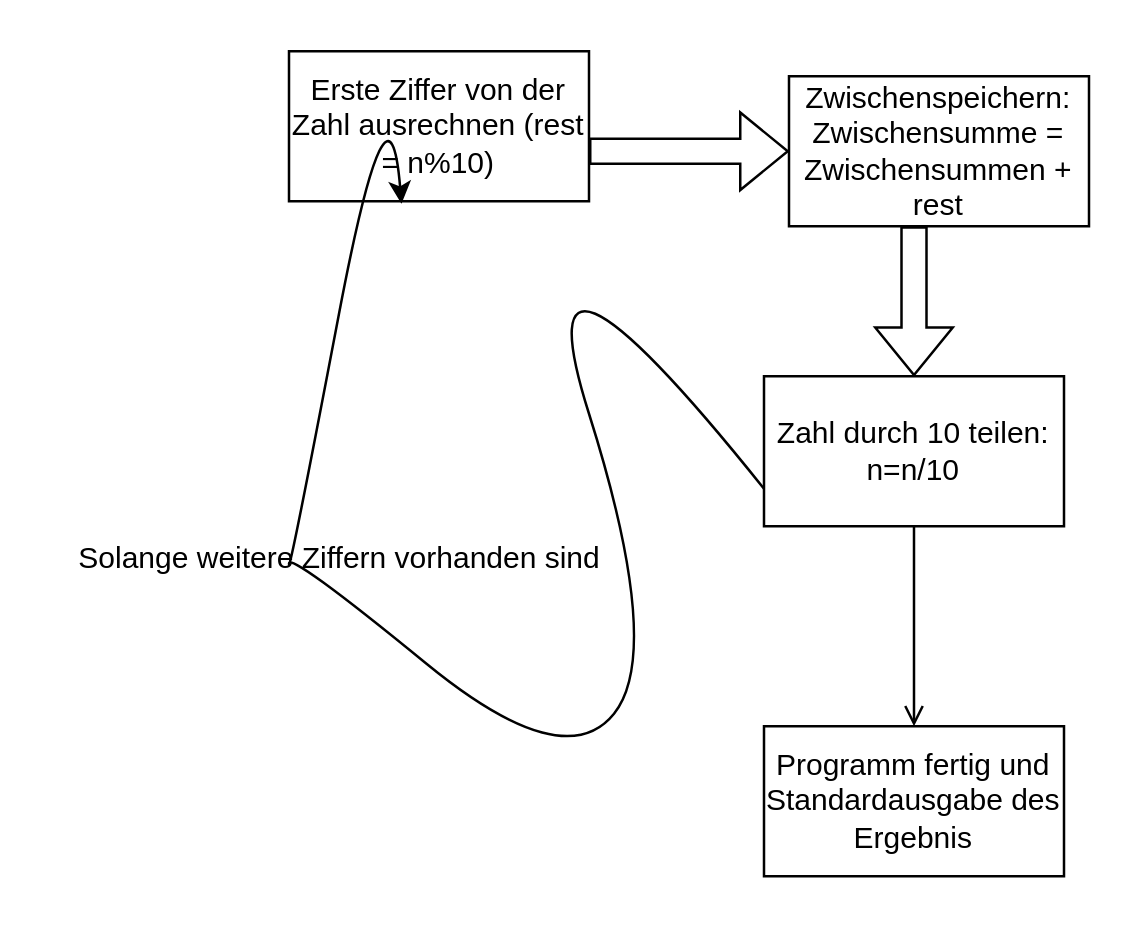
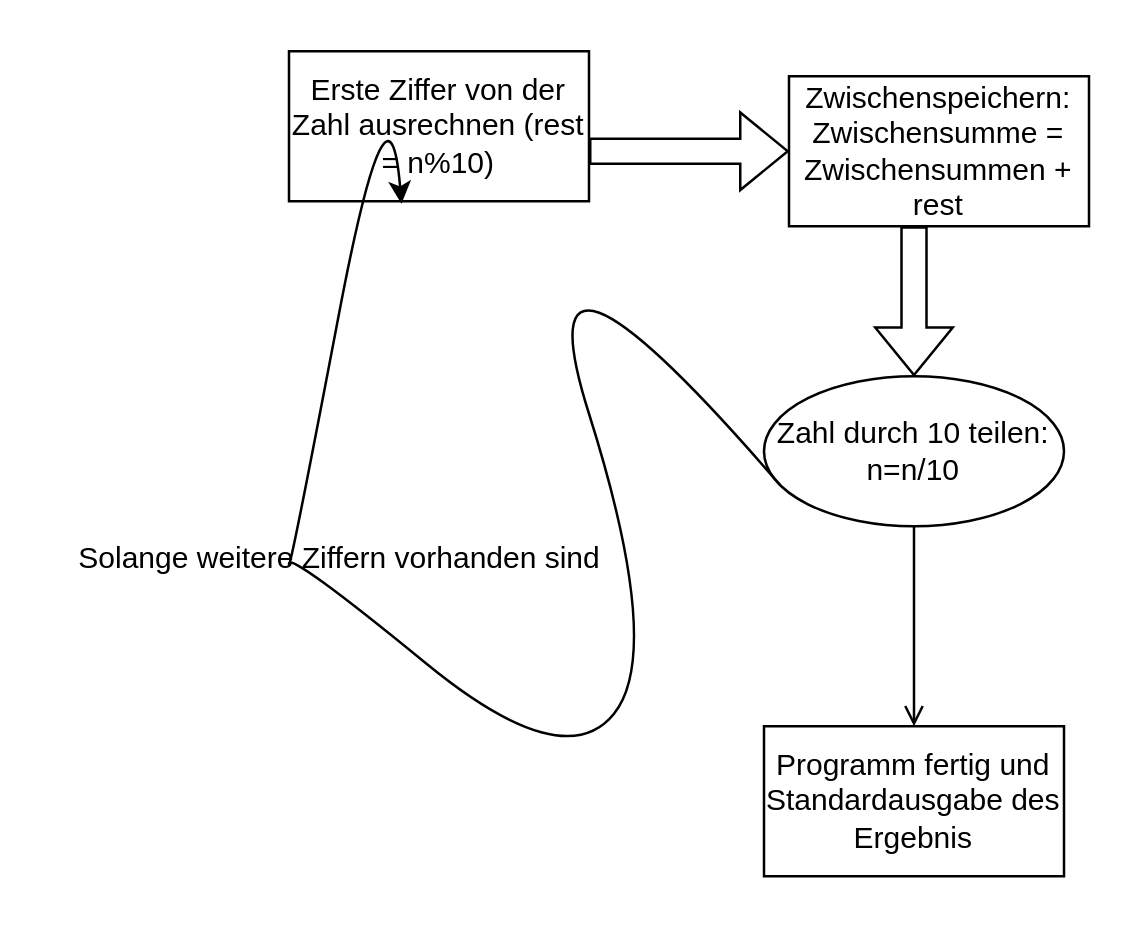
node "Zahl durch 10 teilen: n=n/10": shape rectangle -> ellipse
